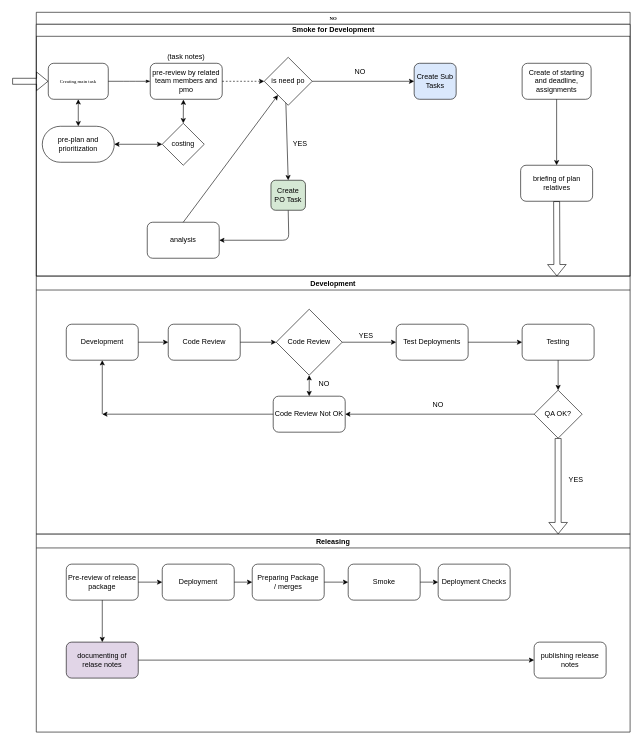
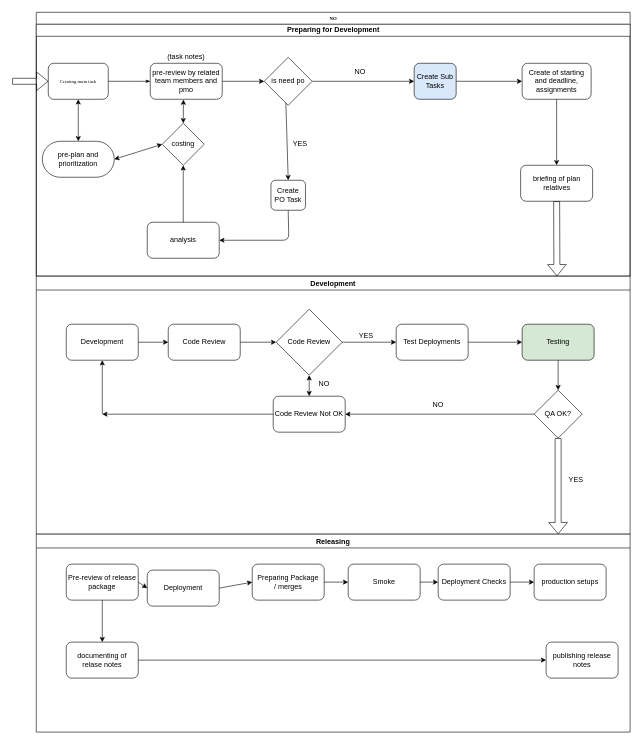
node "Smoke for Development": label "Smoke for Development" -> "Preparing for Development"
edge "pre-review by related team members and pmo" -> "is need po": style dashed -> solid
edge "Create Sub Tasks" -> "Create of starting and deadline, assignments": added
node "pre-plan and prioritization": moved (78, 144) -> (78, 159)
edge "analysis" -> "is need po": now "analysis" -> "costing"
node "Create PO Task": fillcolor #d5e8d4 -> #ffffff
node "Testing": fillcolor #ffffff -> #d5e8d4
node "Deployment": moved (198, 582) -> (183, 588)
edge "Deployment Checks" -> "production setups": added
node "production setups": added
node "documenting of relase notes": fillcolor #e1d5e7 -> #ffffff
node "publishing release notes": moved (570, 660) -> (582, 660)
